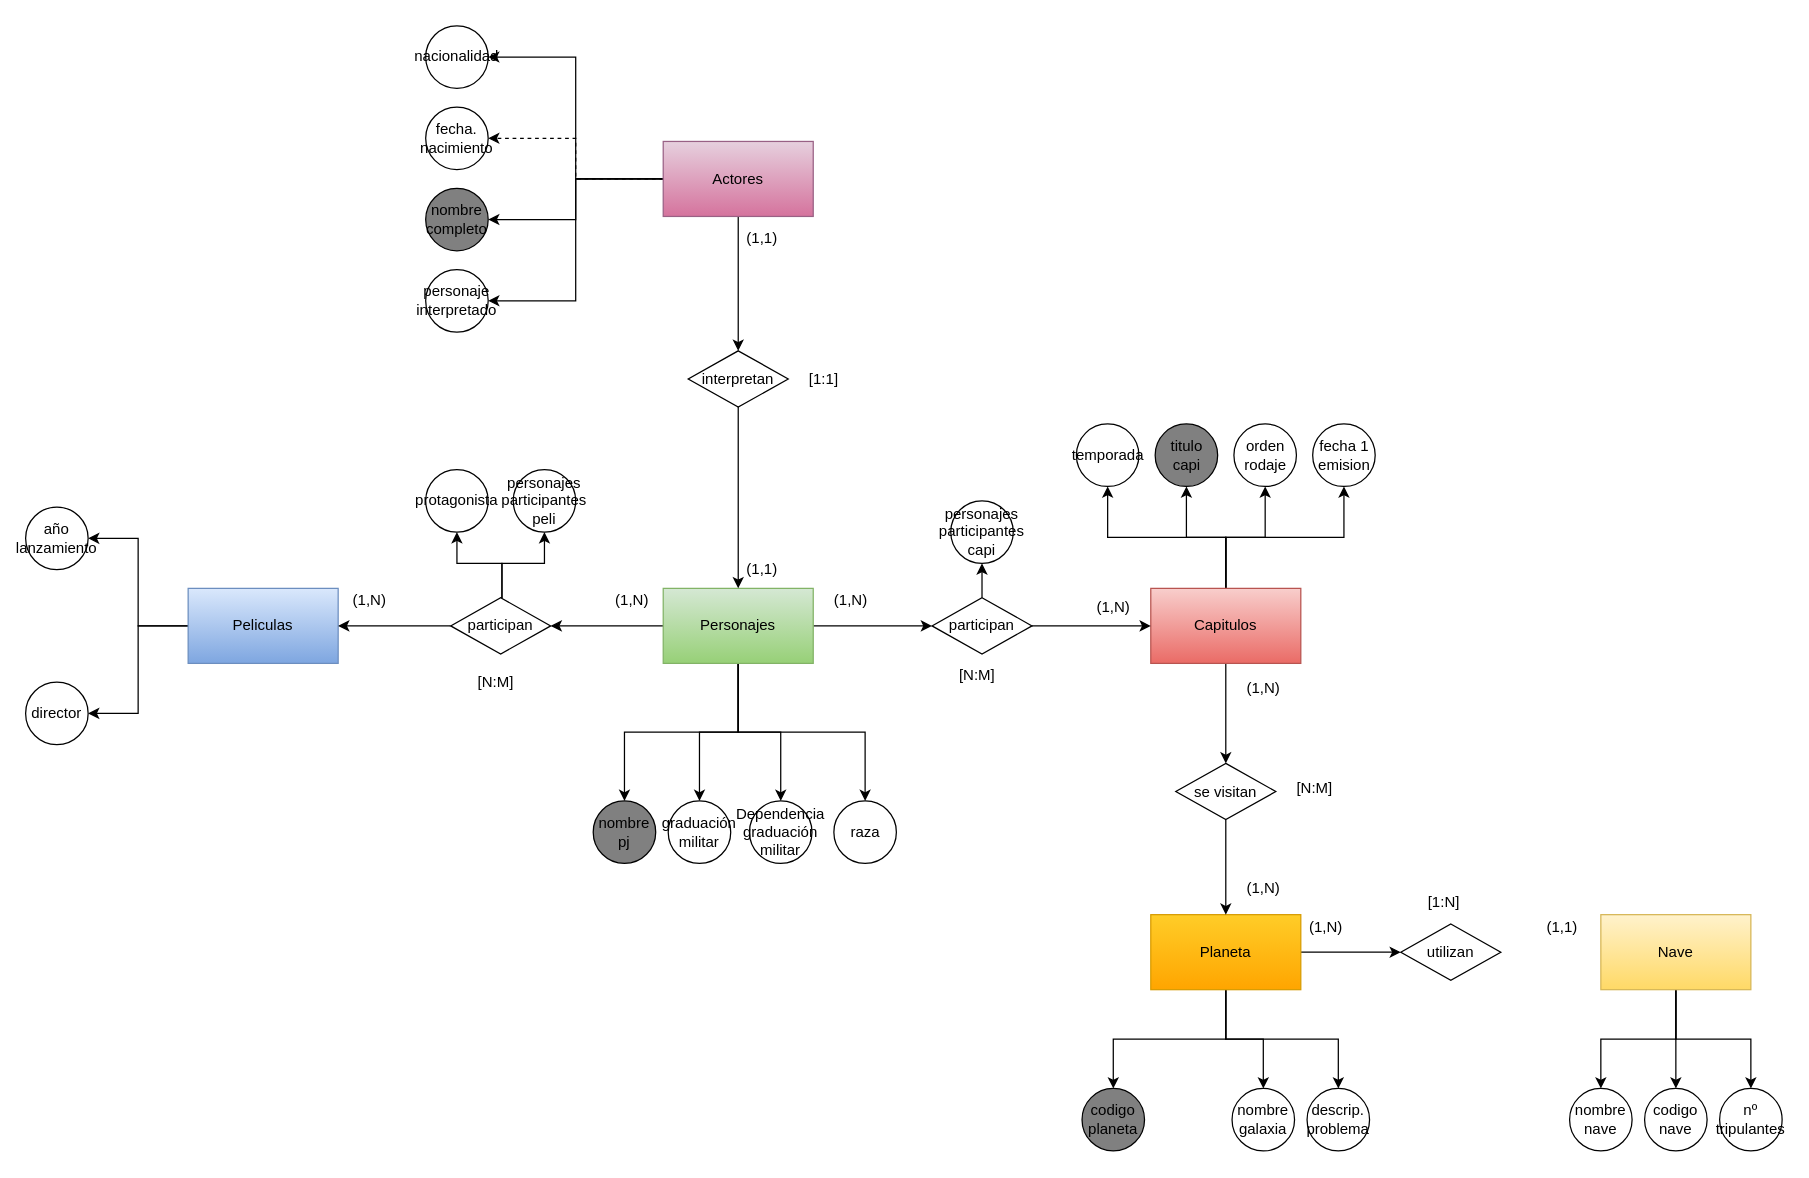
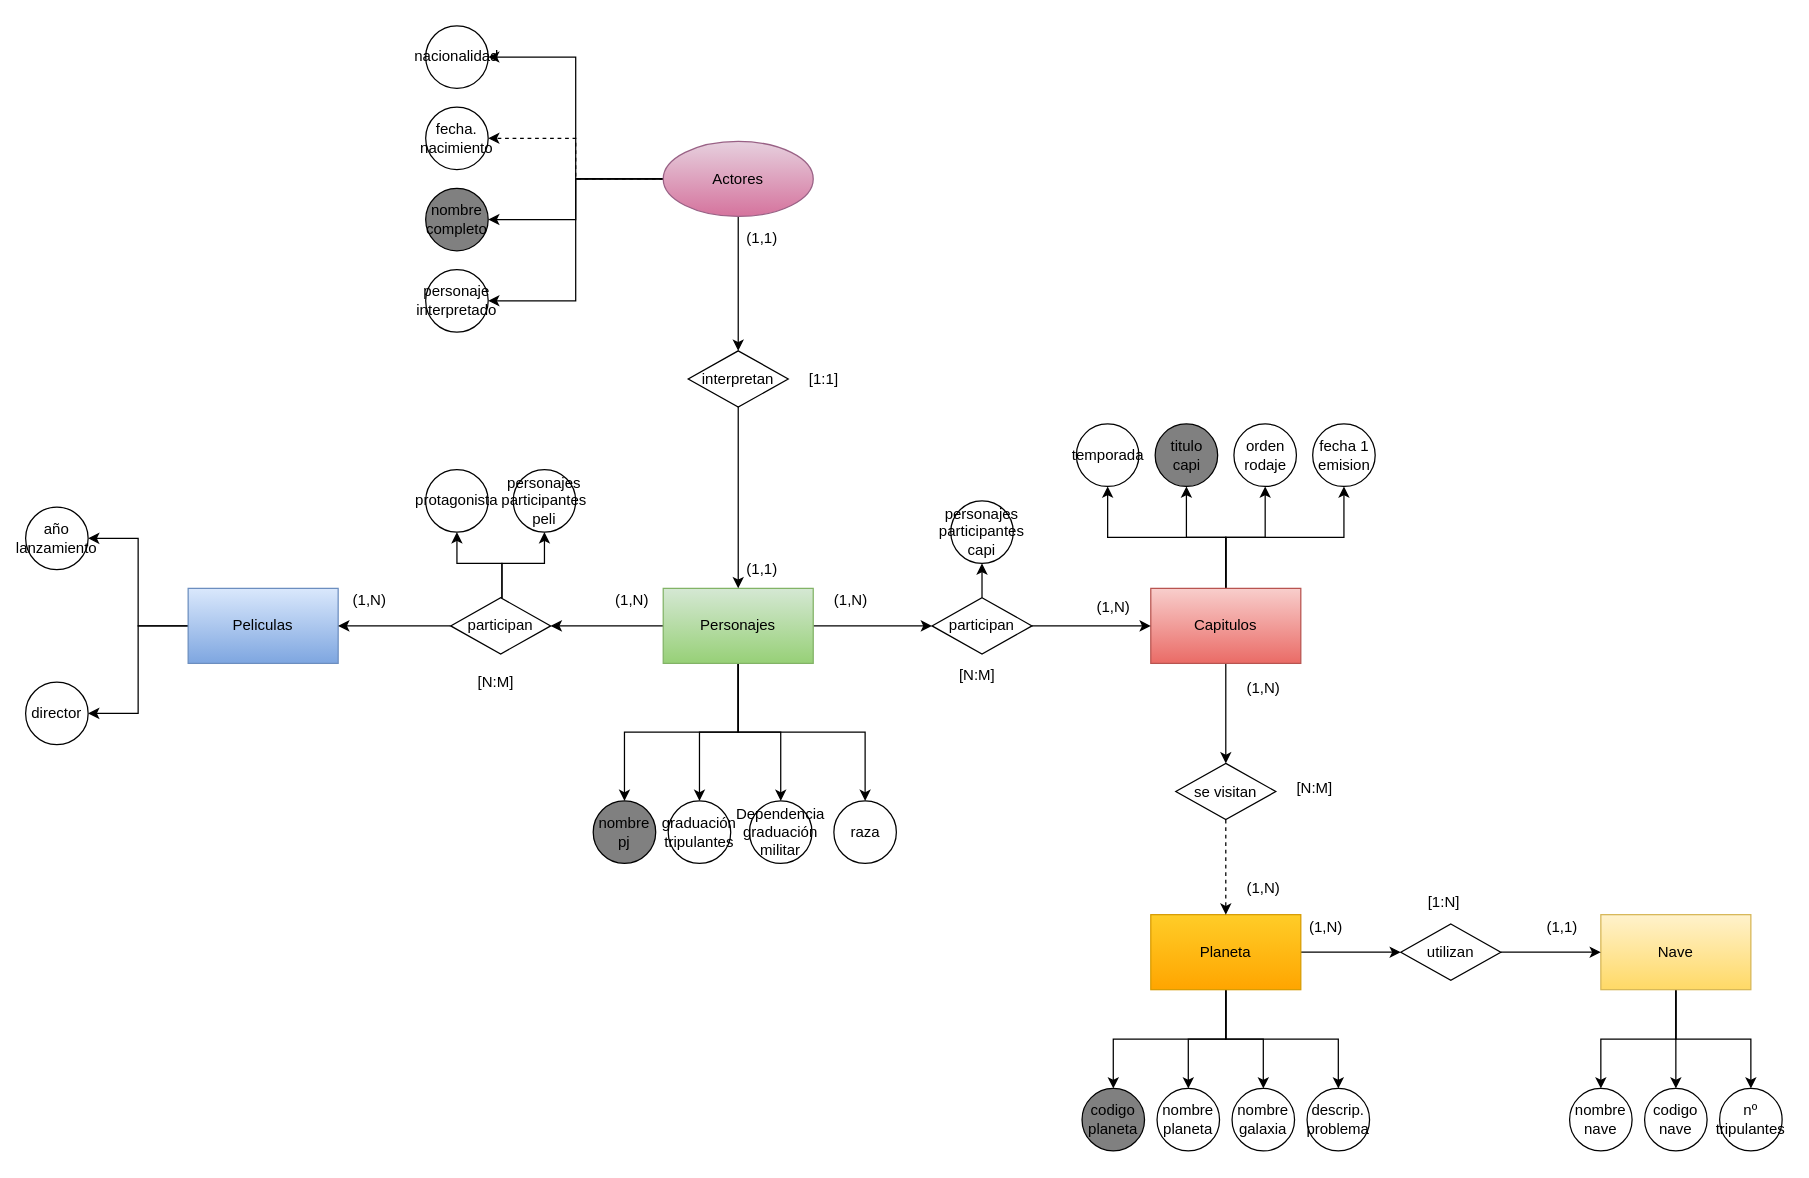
node "Actores": shape rectangle -> ellipse
node "graduación militar": label "graduación militar" -> "graduación tripulantes"
edge "se visitan" -> "Planeta": style solid -> dashed
edge "utilizan" -> "Nave": added
edge "Planeta" -> "nombre planeta": added
node "nombre planeta": added
